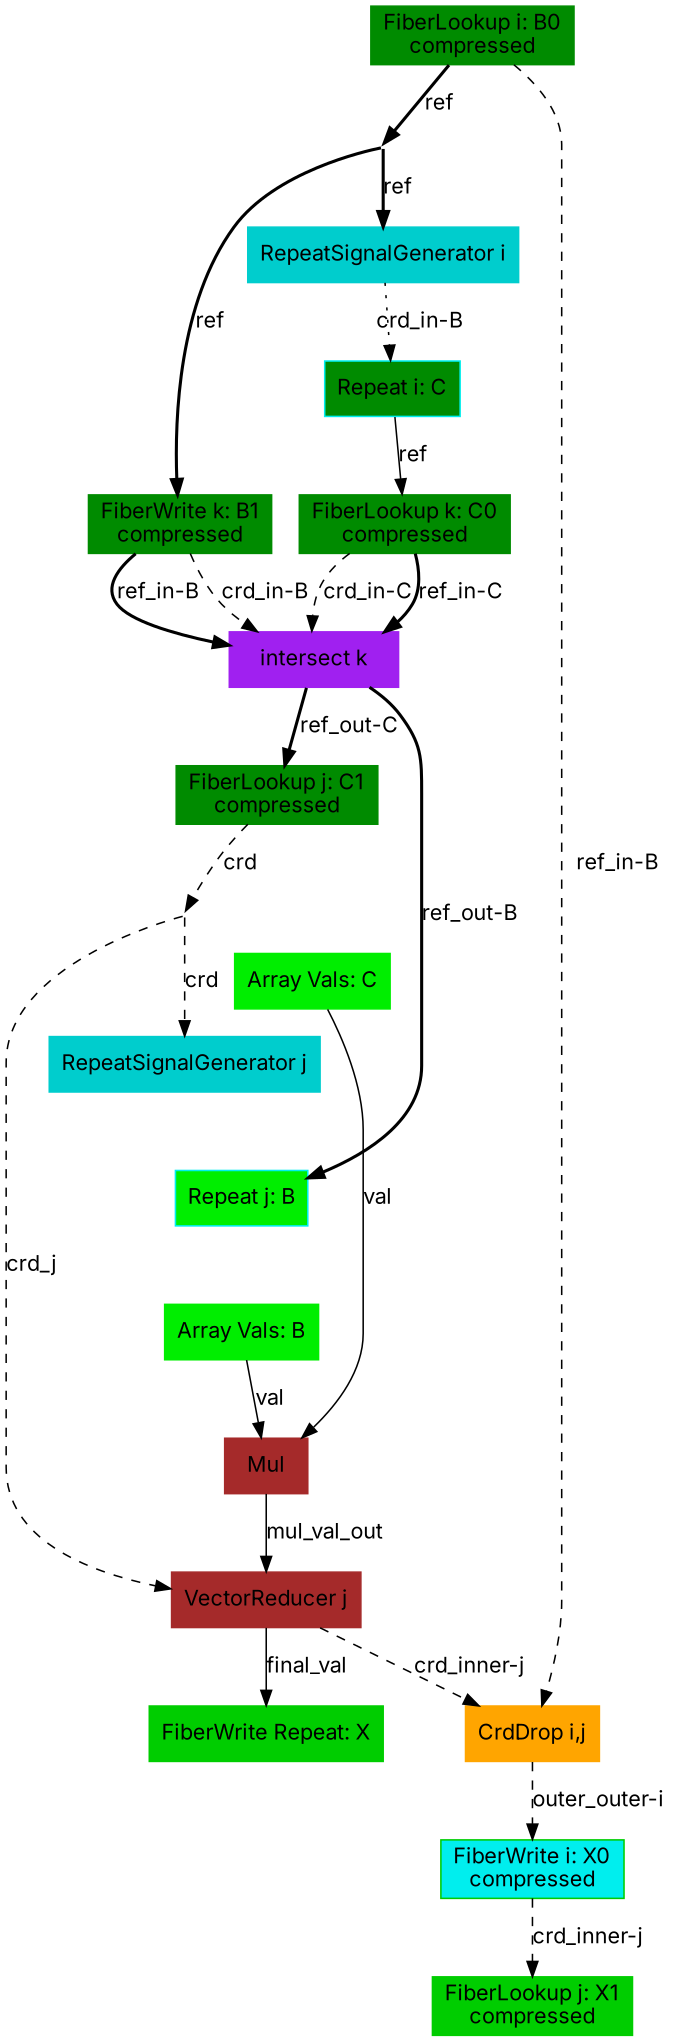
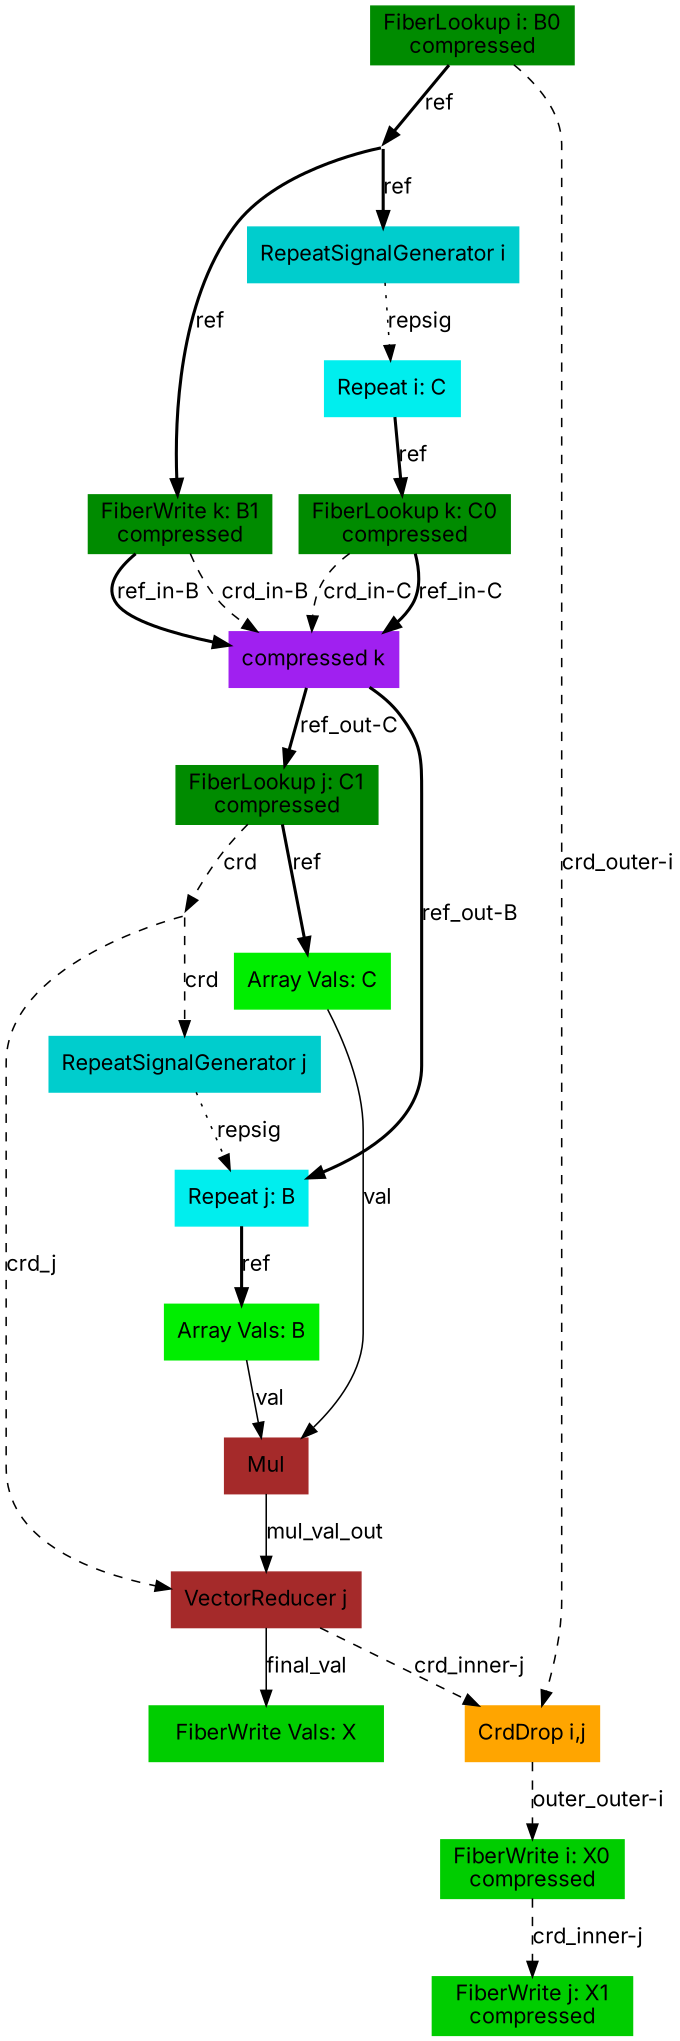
edge "RepeatSignalGenerator i" -> "Repeat i: C": label "crd_in-B" -> "repsig"
node "Repeat i: C": fillcolor green4 -> cyan2
edge "Repeat i: C" -> "FiberLookup k: C0 compressed": style solid -> bold
node "intersect k": label "intersect k" -> "compressed k"
edge "FiberLookup i: B0 compressed" -> "CrdDrop i,j": label "ref_in-B" -> "crd_outer-i"
edge "FiberLookup j: C1 compressed" -> "Array Vals: C": added, label "ref"
edge "RepeatSignalGenerator j" -> "Repeat j: B": added, label "repsig"
node "Repeat j: B": fillcolor green2 -> cyan2
edge "Repeat j: B" -> "Array Vals: B": added, label "ref"
node "FiberWrite Repeat: X": label "FiberWrite Repeat: X" -> "FiberWrite Vals: X"
node "FiberWrite i: X0 compressed": fillcolor cyan2 -> green3
node "FiberLookup j: X1 compressed": label "FiberLookup j: X1 compressed" -> "FiberWrite j: X1 compressed"
